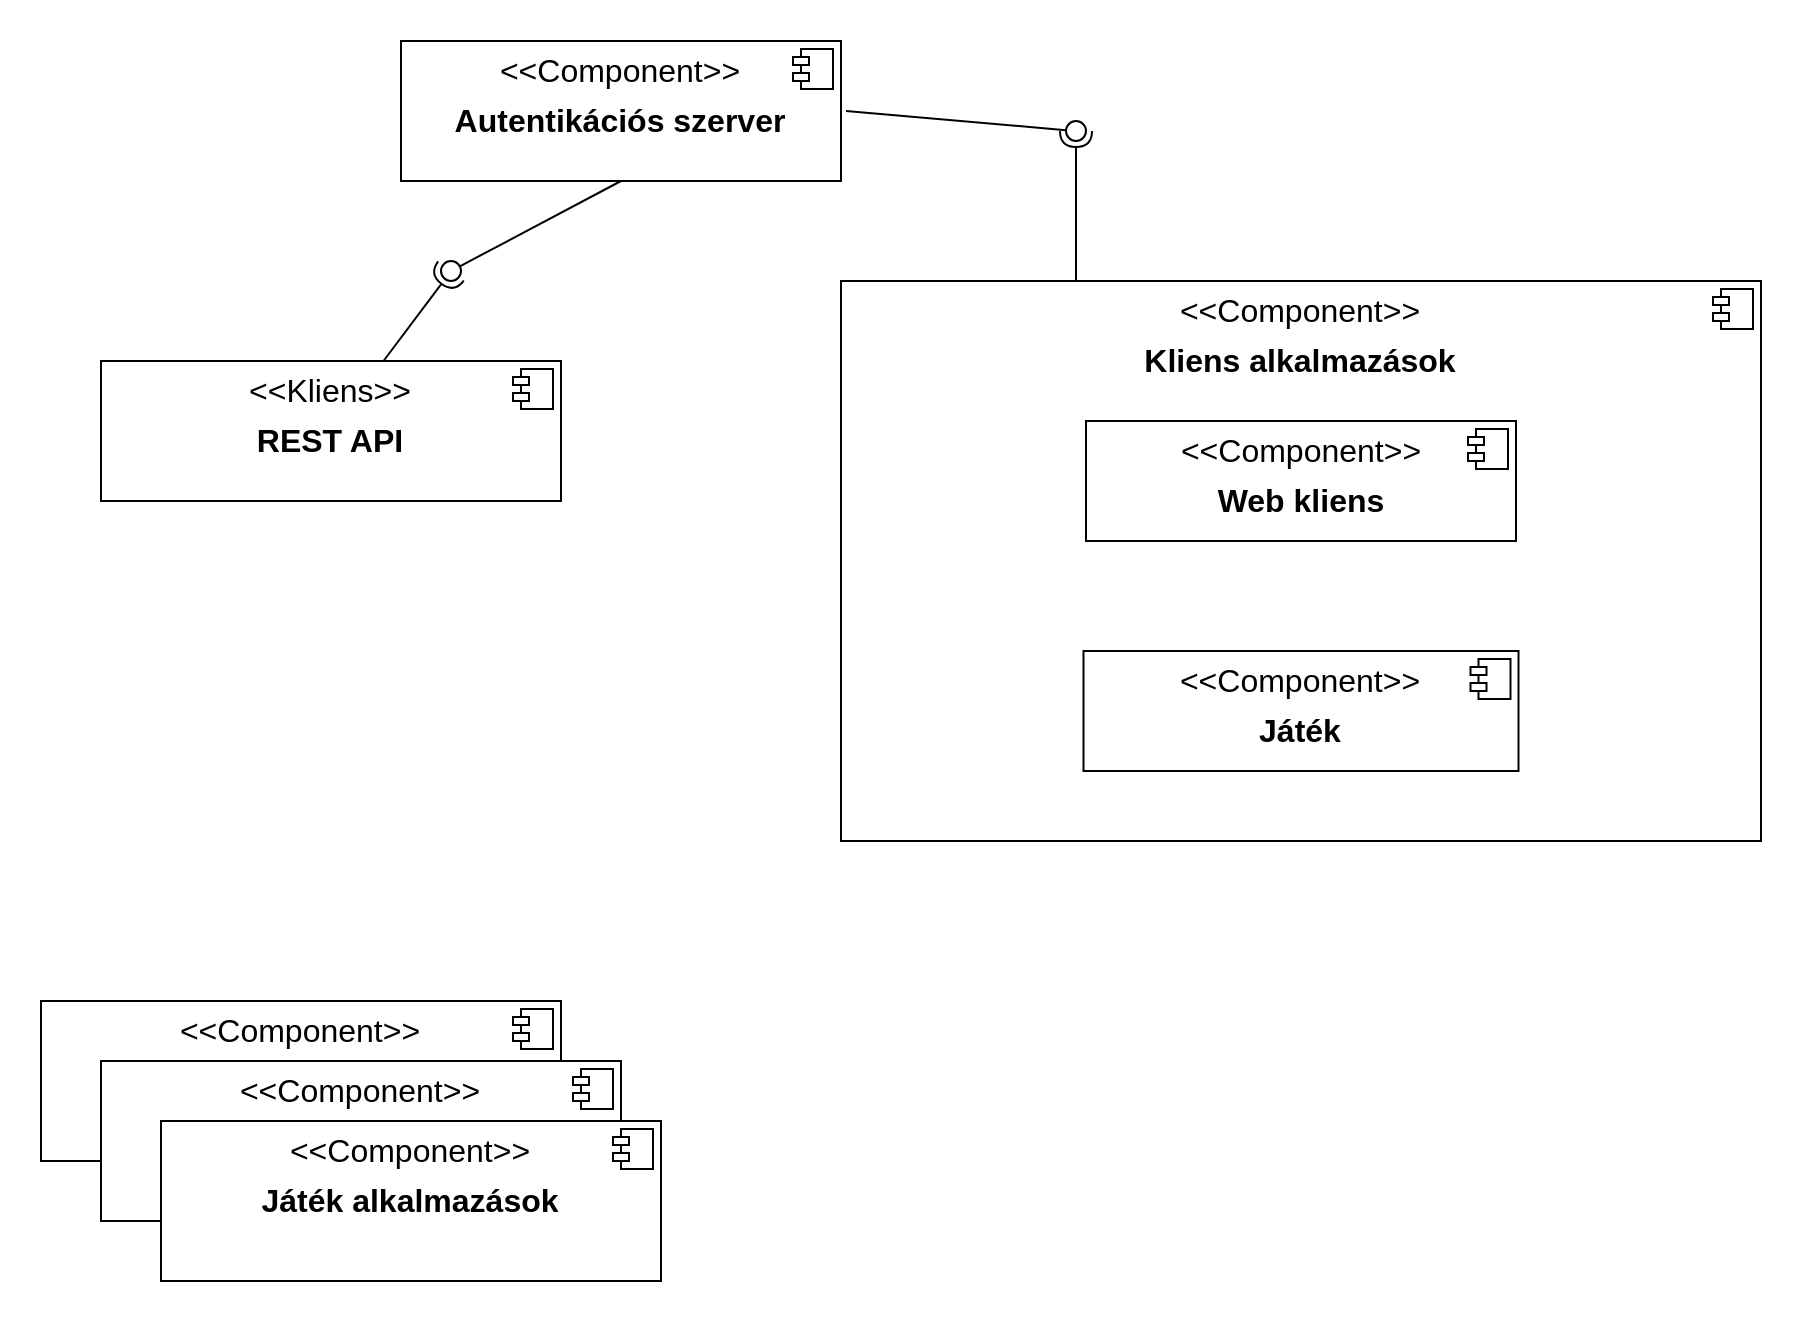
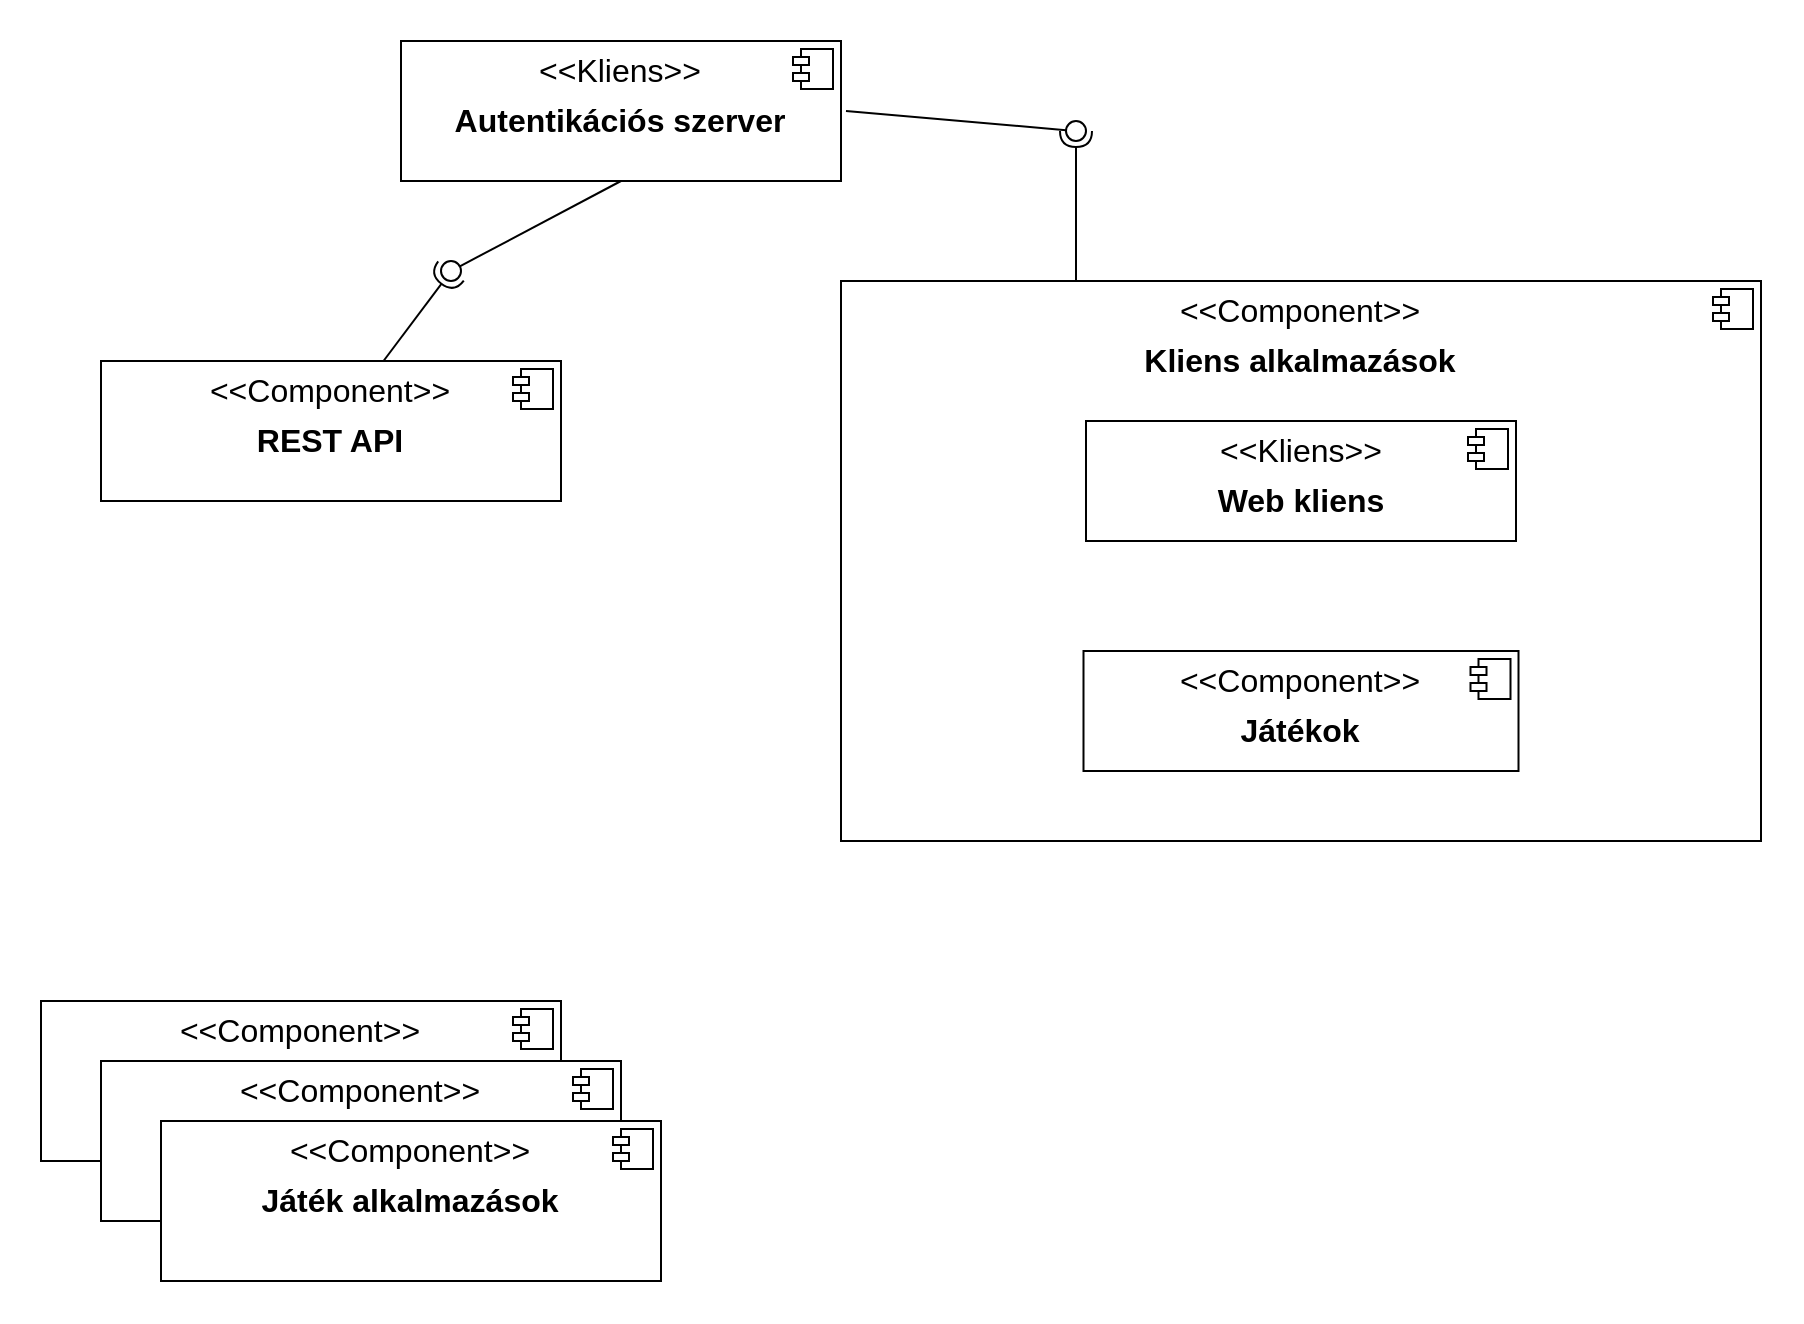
node "<<Component>> Autentikációs szerver": label "<<Component>> Autentikációs szerver" -> "<<Kliens>> Autentikációs szerver"
node "<<Kliens>> REST API": label "<<Kliens>> REST API" -> "<<Component>> REST API"
node "<<Component>> Web kliens": label "<<Component>> Web kliens" -> "<<Kliens>> Web kliens"
node "<<Component>> Játék": label "<<Component>> Játék" -> "<<Component>> Játékok"
